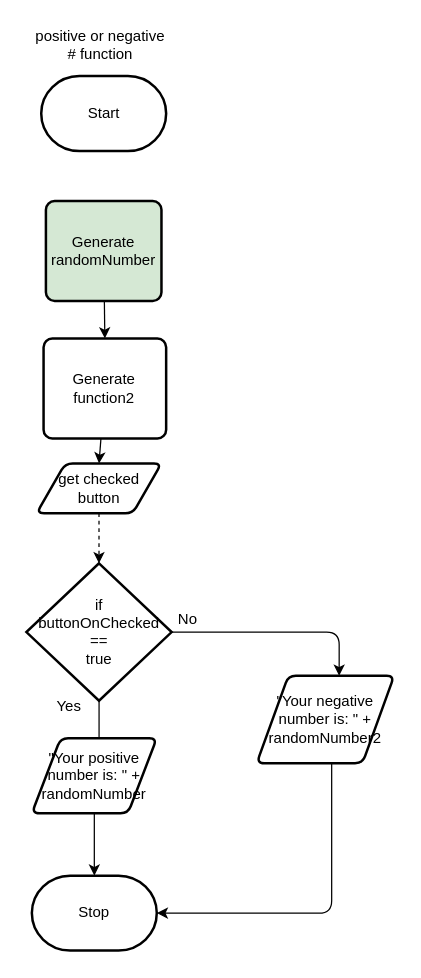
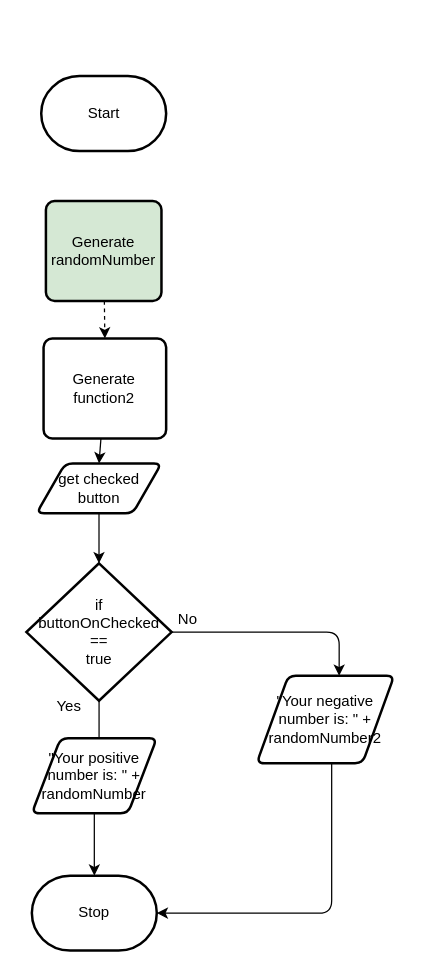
node "positive or negative # function": removed
edge "Generate randomNumber" -> "Generate function2": style solid -> dashed
edge "get checked button" -> "if buttonOnChecked == true": style dashed -> solid
